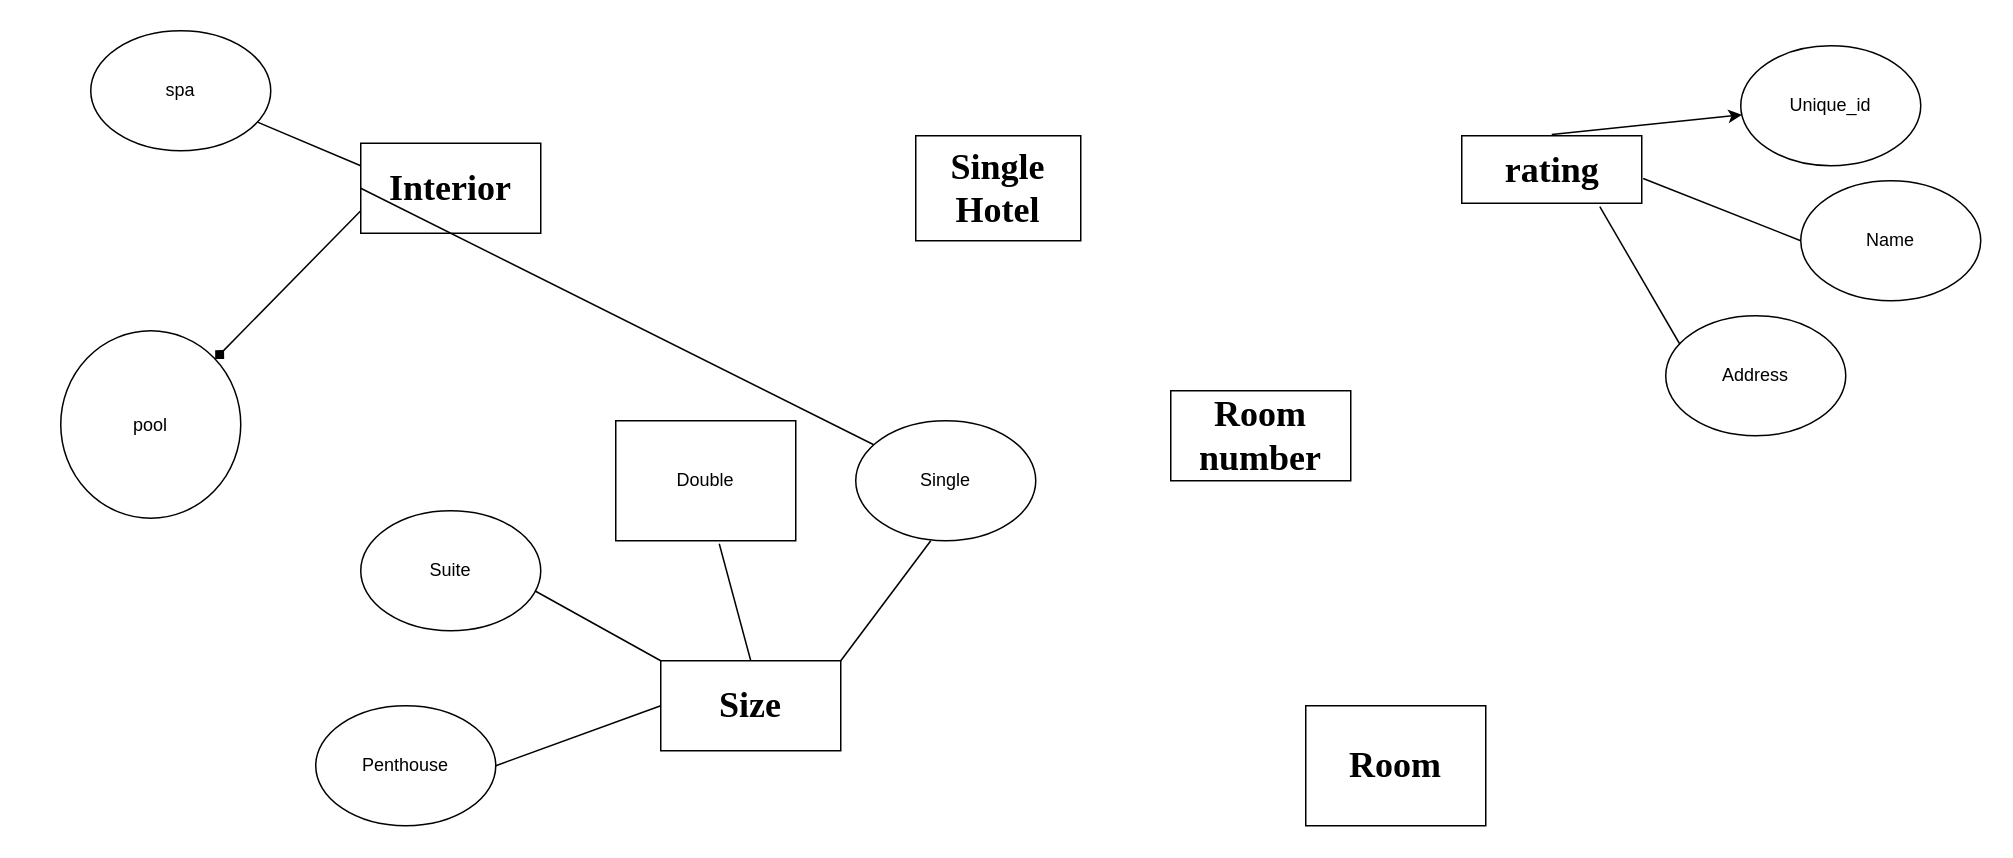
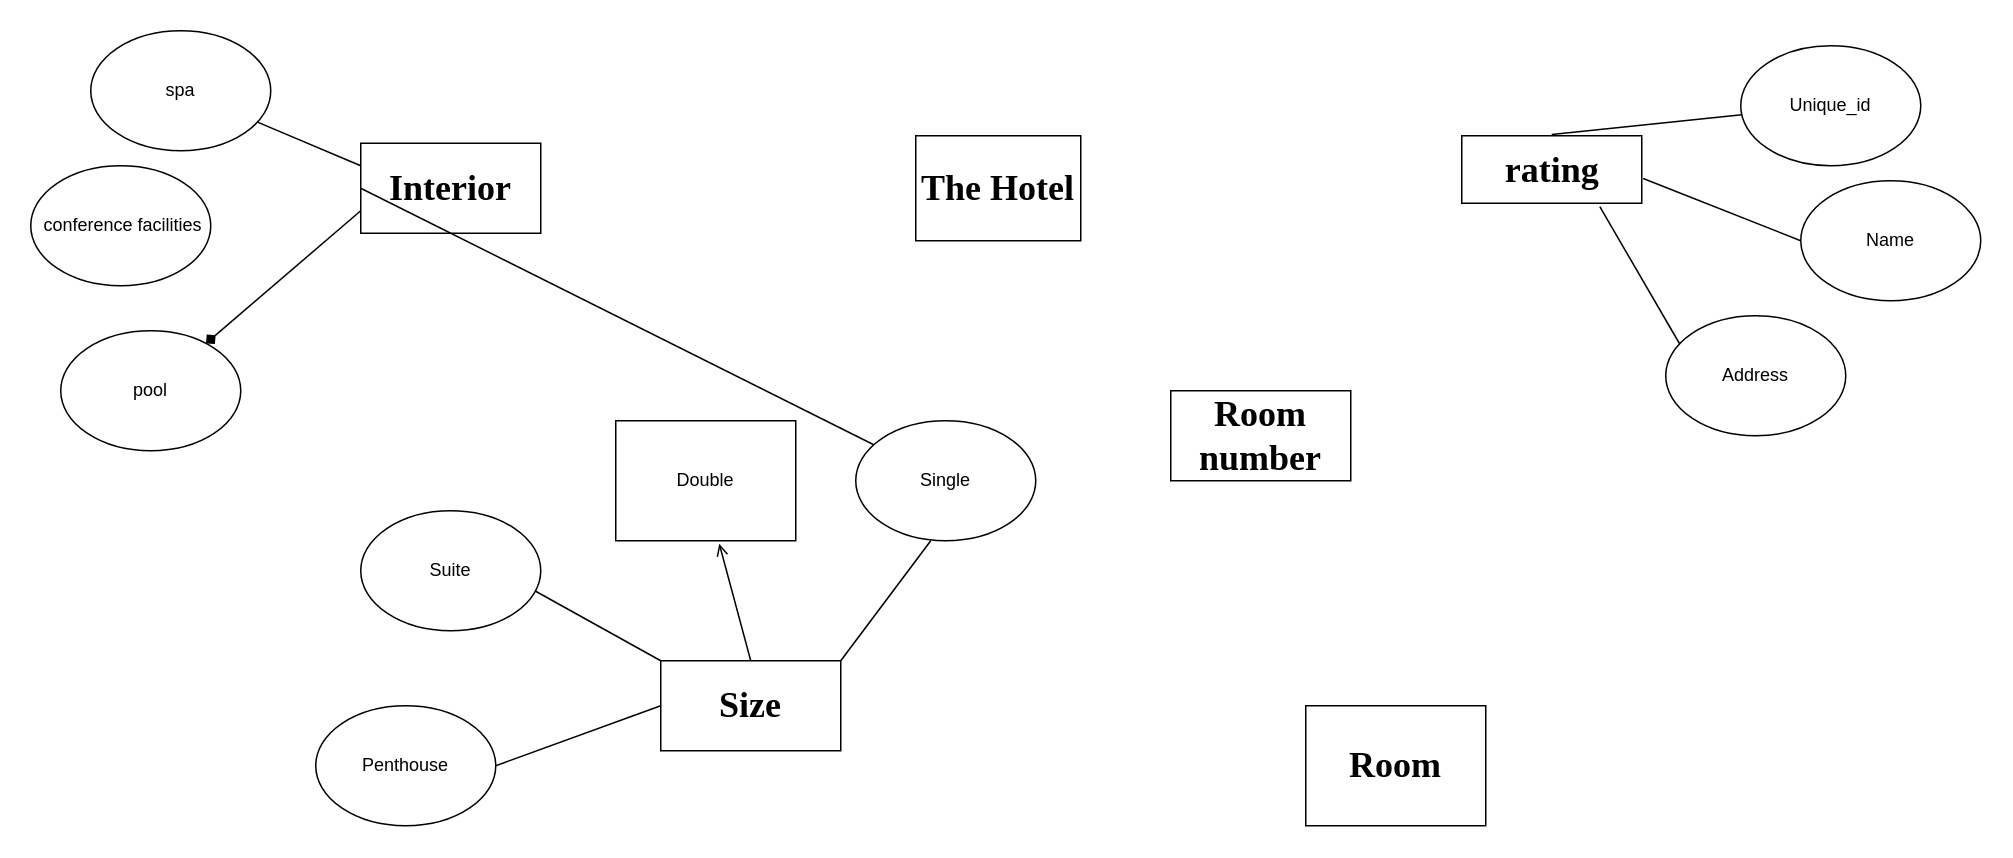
edge "rating" -> "Unique_id": arrowhead classic -> none
node "Single Hotel": label "Single Hotel" -> "The Hotel"
node "conference facilities": added
node "pool": size 180x188 -> 180x120
edge "Double" -- "Size": arrowhead none -> open
